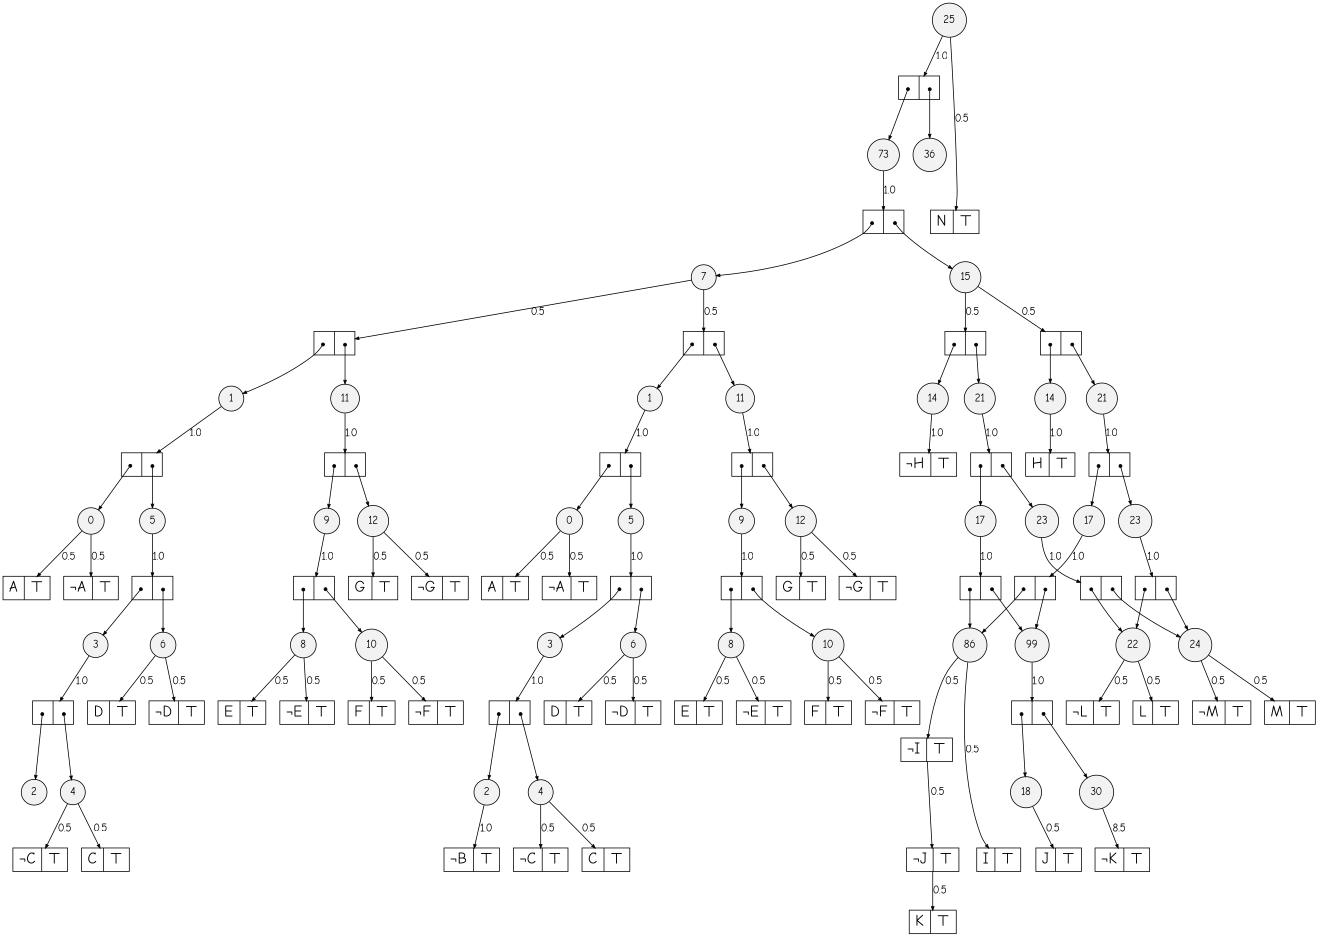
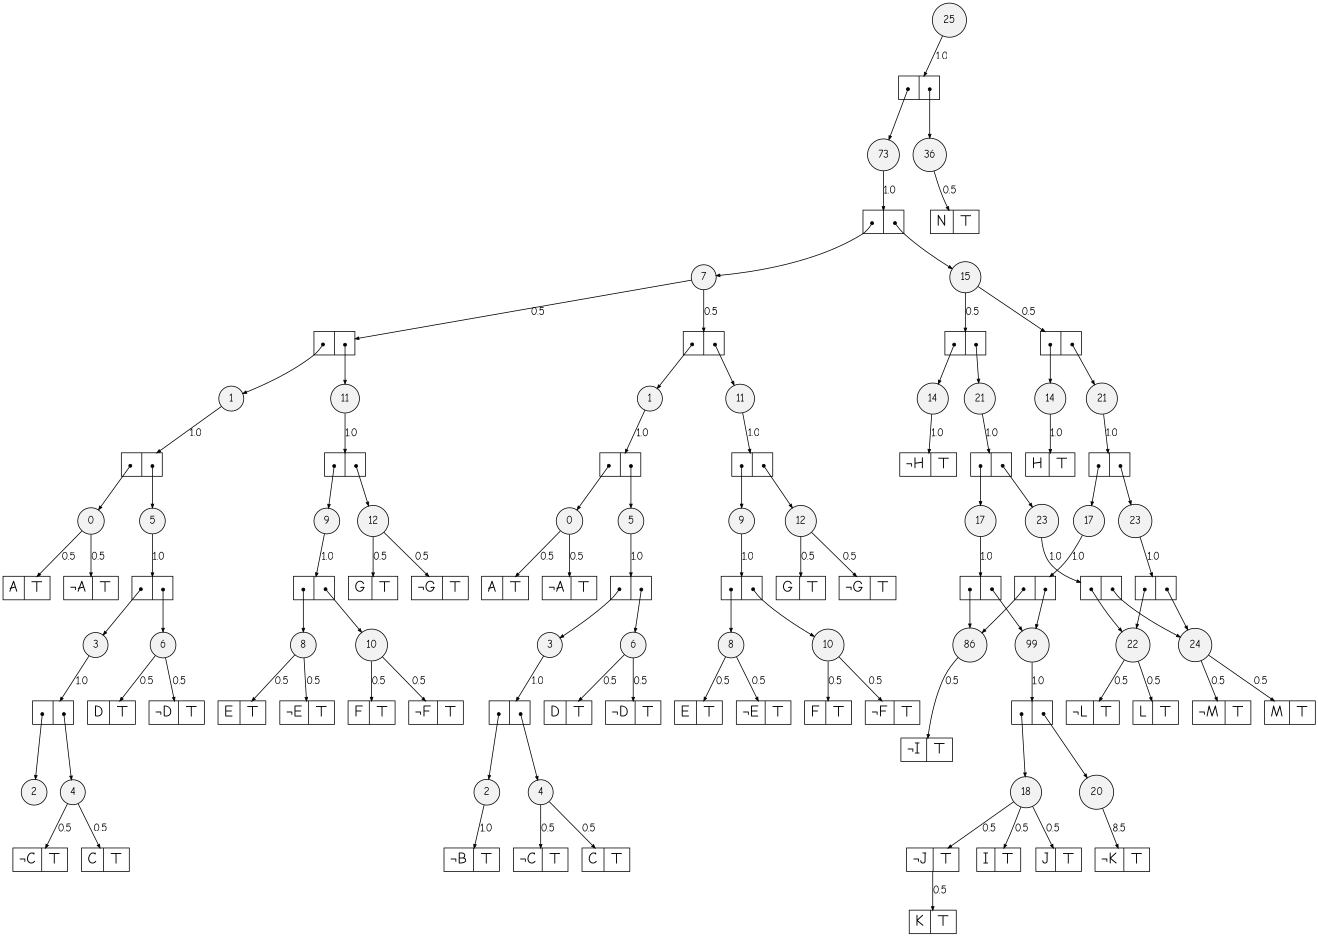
edge "25" -> "N": now "36" -> "N"
edge "86" -> "I": now "18" -> "I"
node "30": label "30" -> "20"
edge "¬I" -> "¬J": now "18" -> "¬J"
